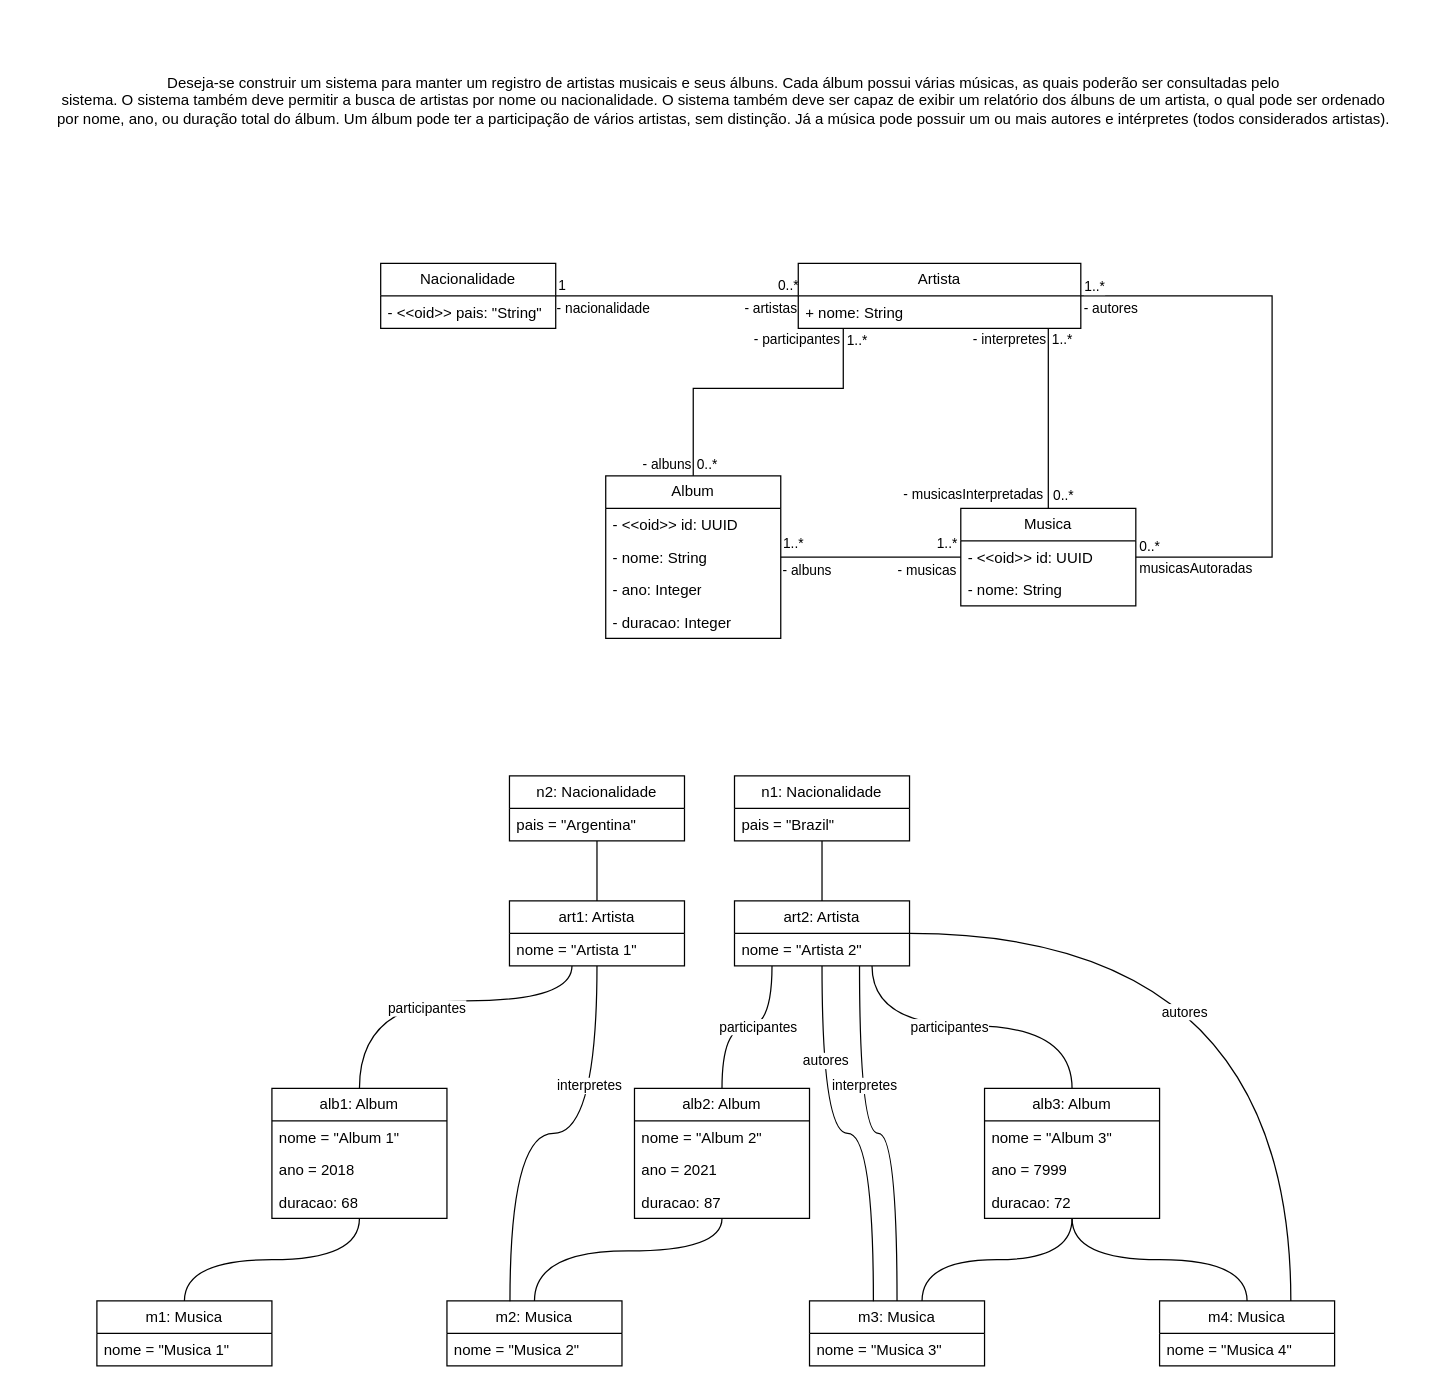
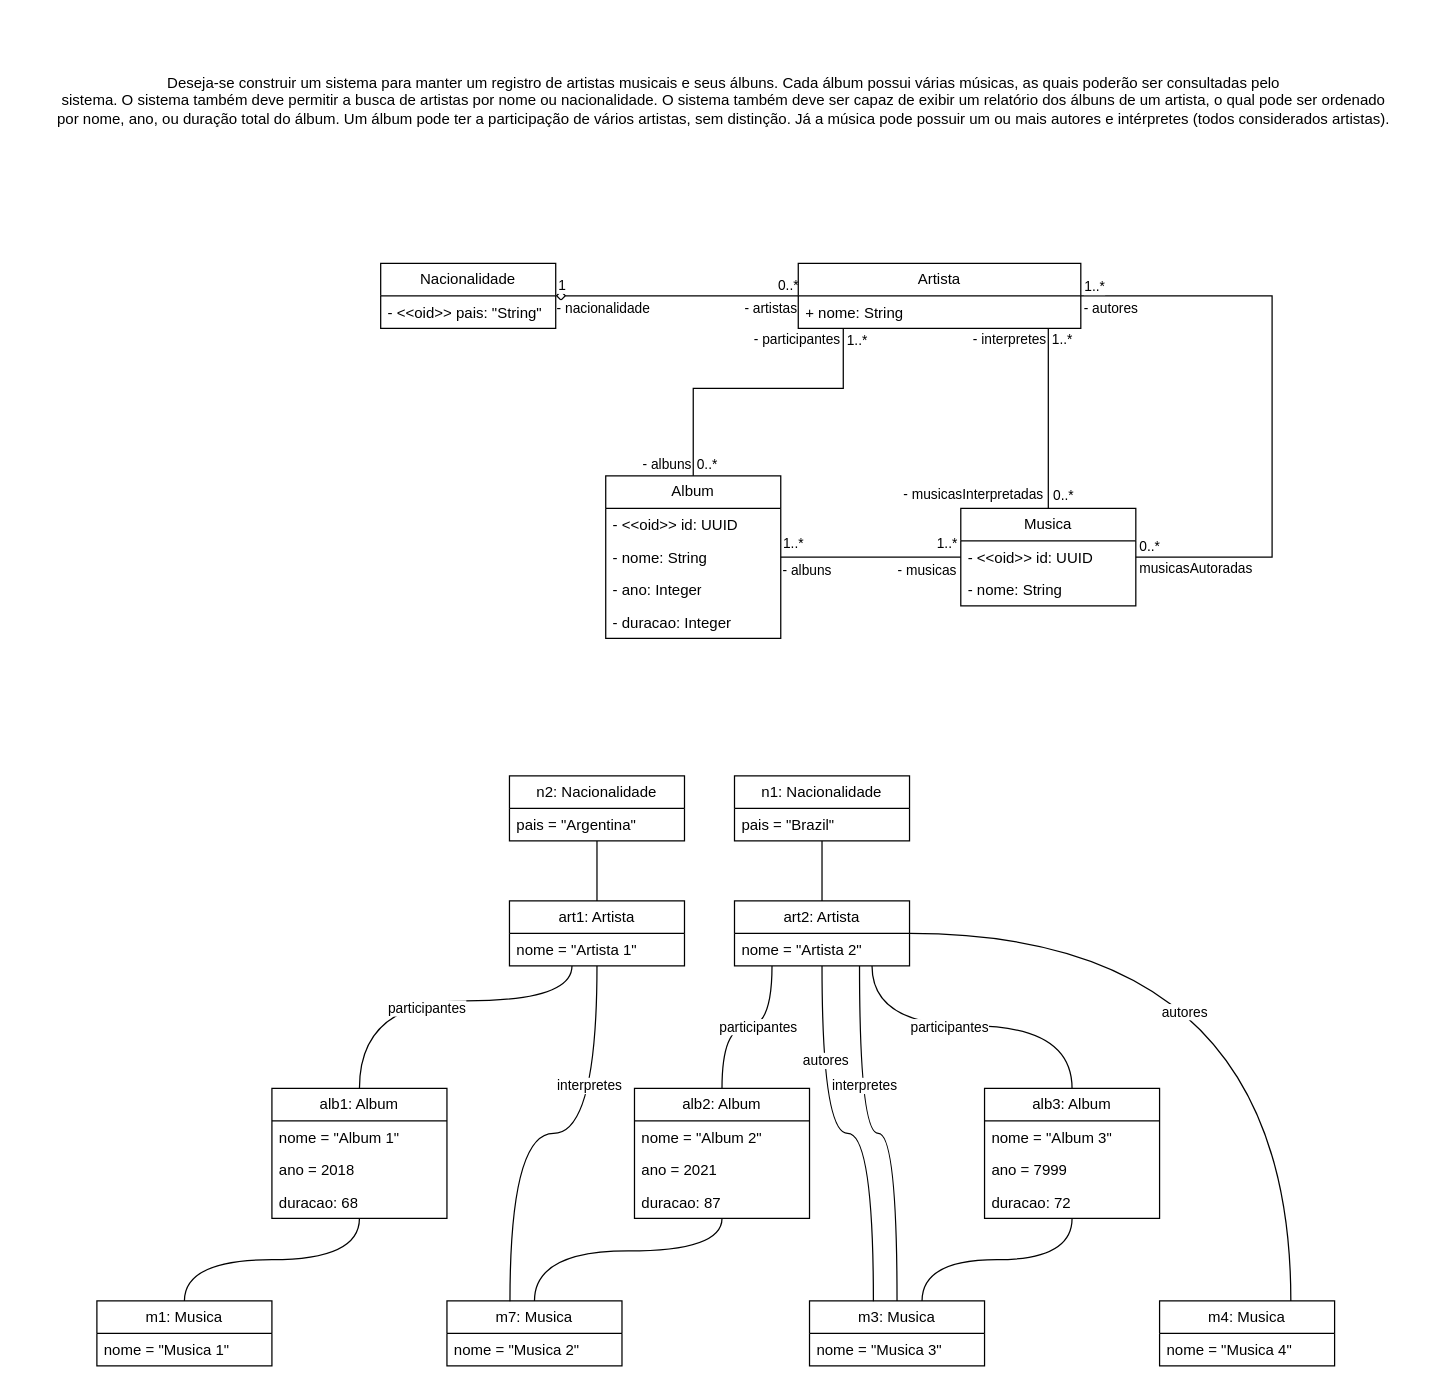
edge "Nacionalidade" -- "Artista": arrowhead none -> diamond
edge "alb3: Album" -- "m4: Musica": removed
node "m2: Musica": label "m2: Musica" -> "m7: Musica"
